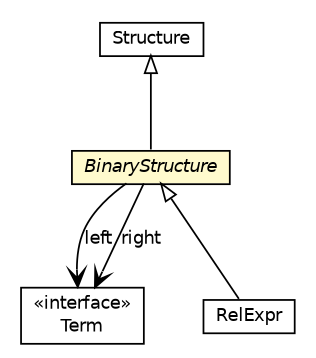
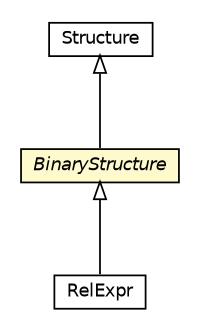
node "Term": removed
